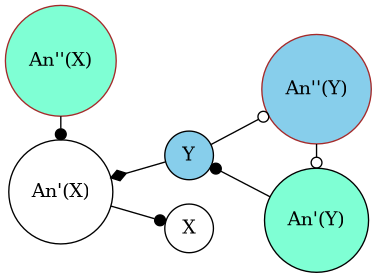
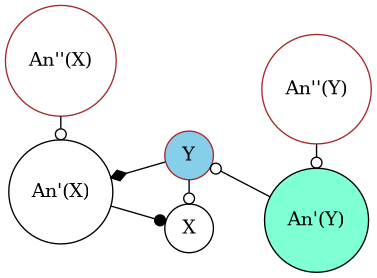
node "An''(X)": fillcolor aquamarine -> white
node "An''(Y)": fillcolor skyblue -> white
edge "An''(X)" -> "An'(X)": arrowhead dot -> odot
edge "Y" -> "An''(Y)": now "Y" -> "X"
node "Y": color black -> brown
edge "An'(Y)" -> "Y": arrowhead dot -> odot
